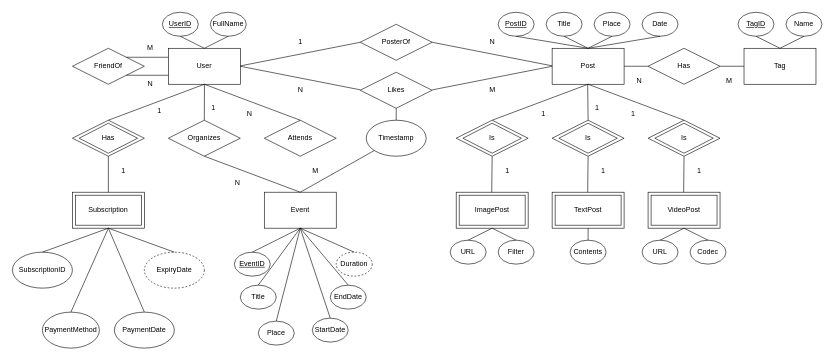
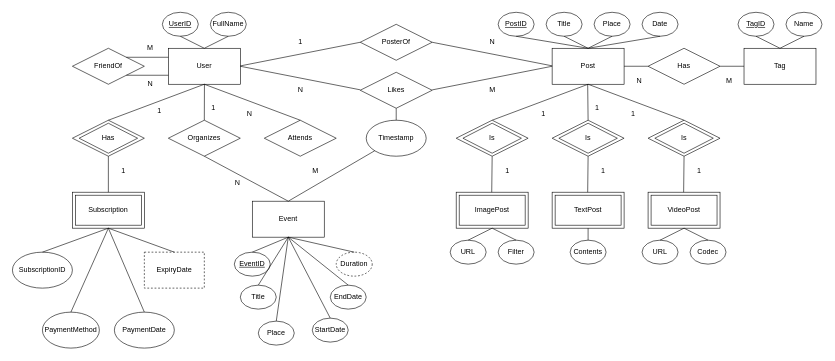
node "Event": moved (300, 210) -> (288, 219)
node "ExpiryDate": shape ellipse -> rectangle
